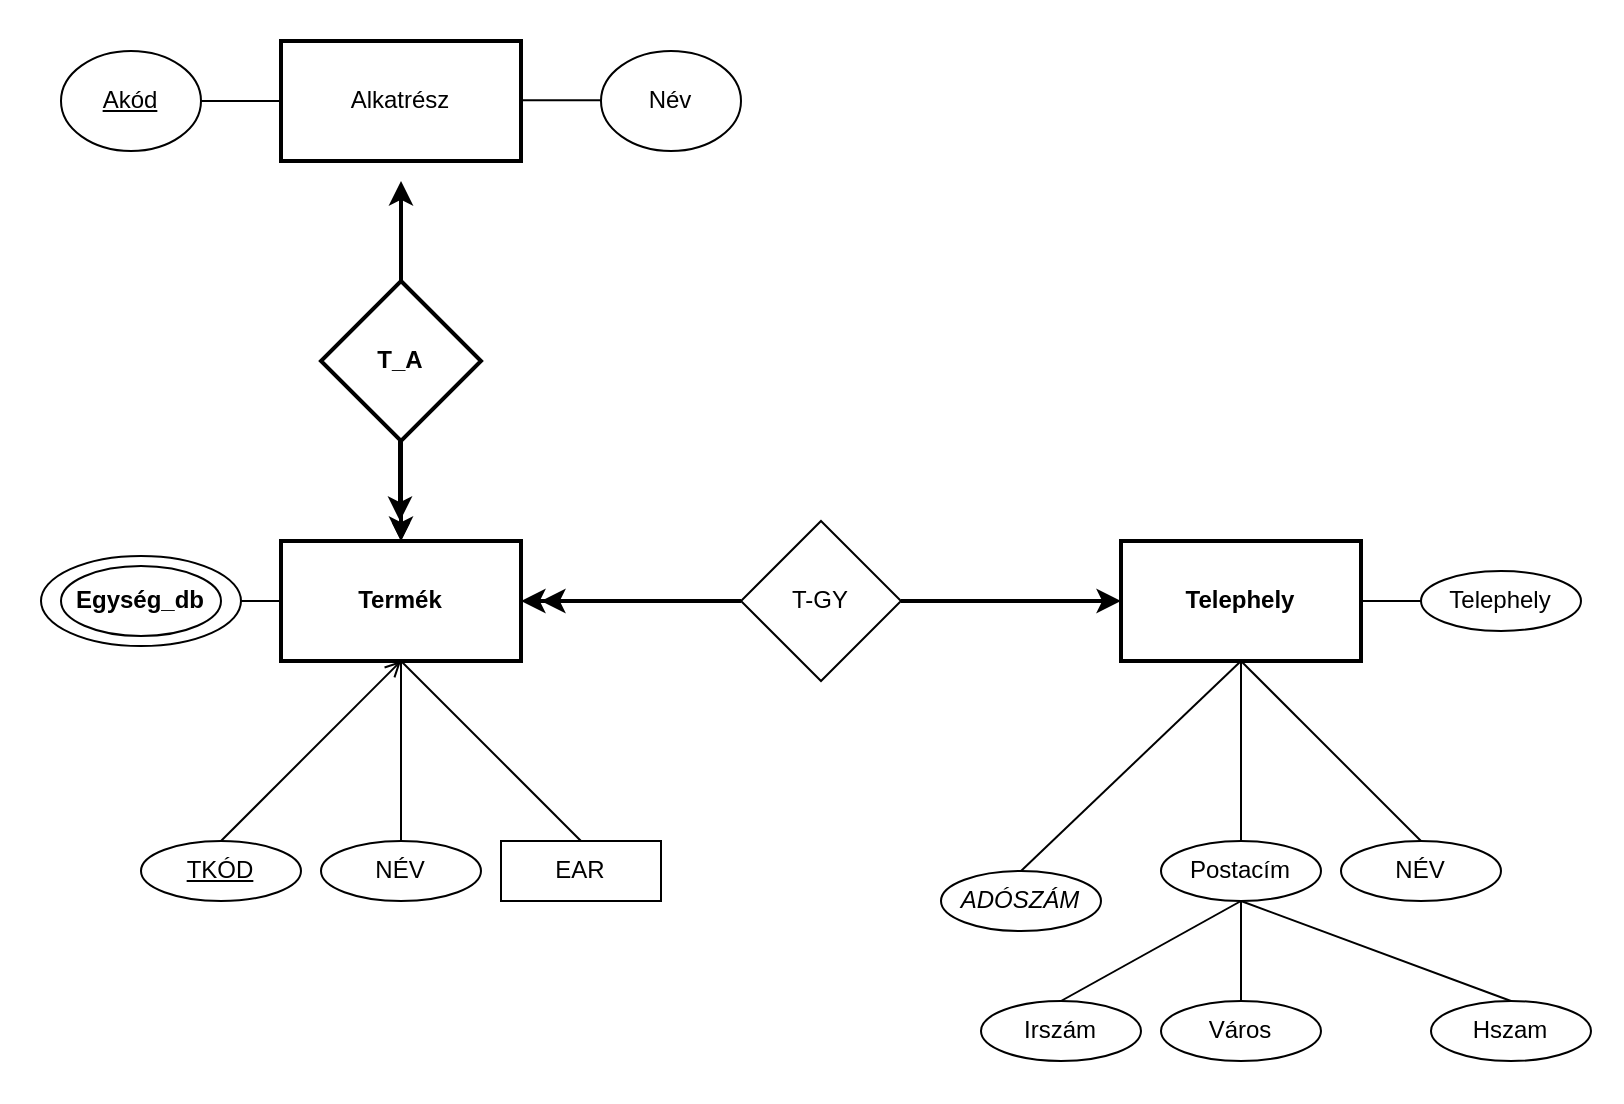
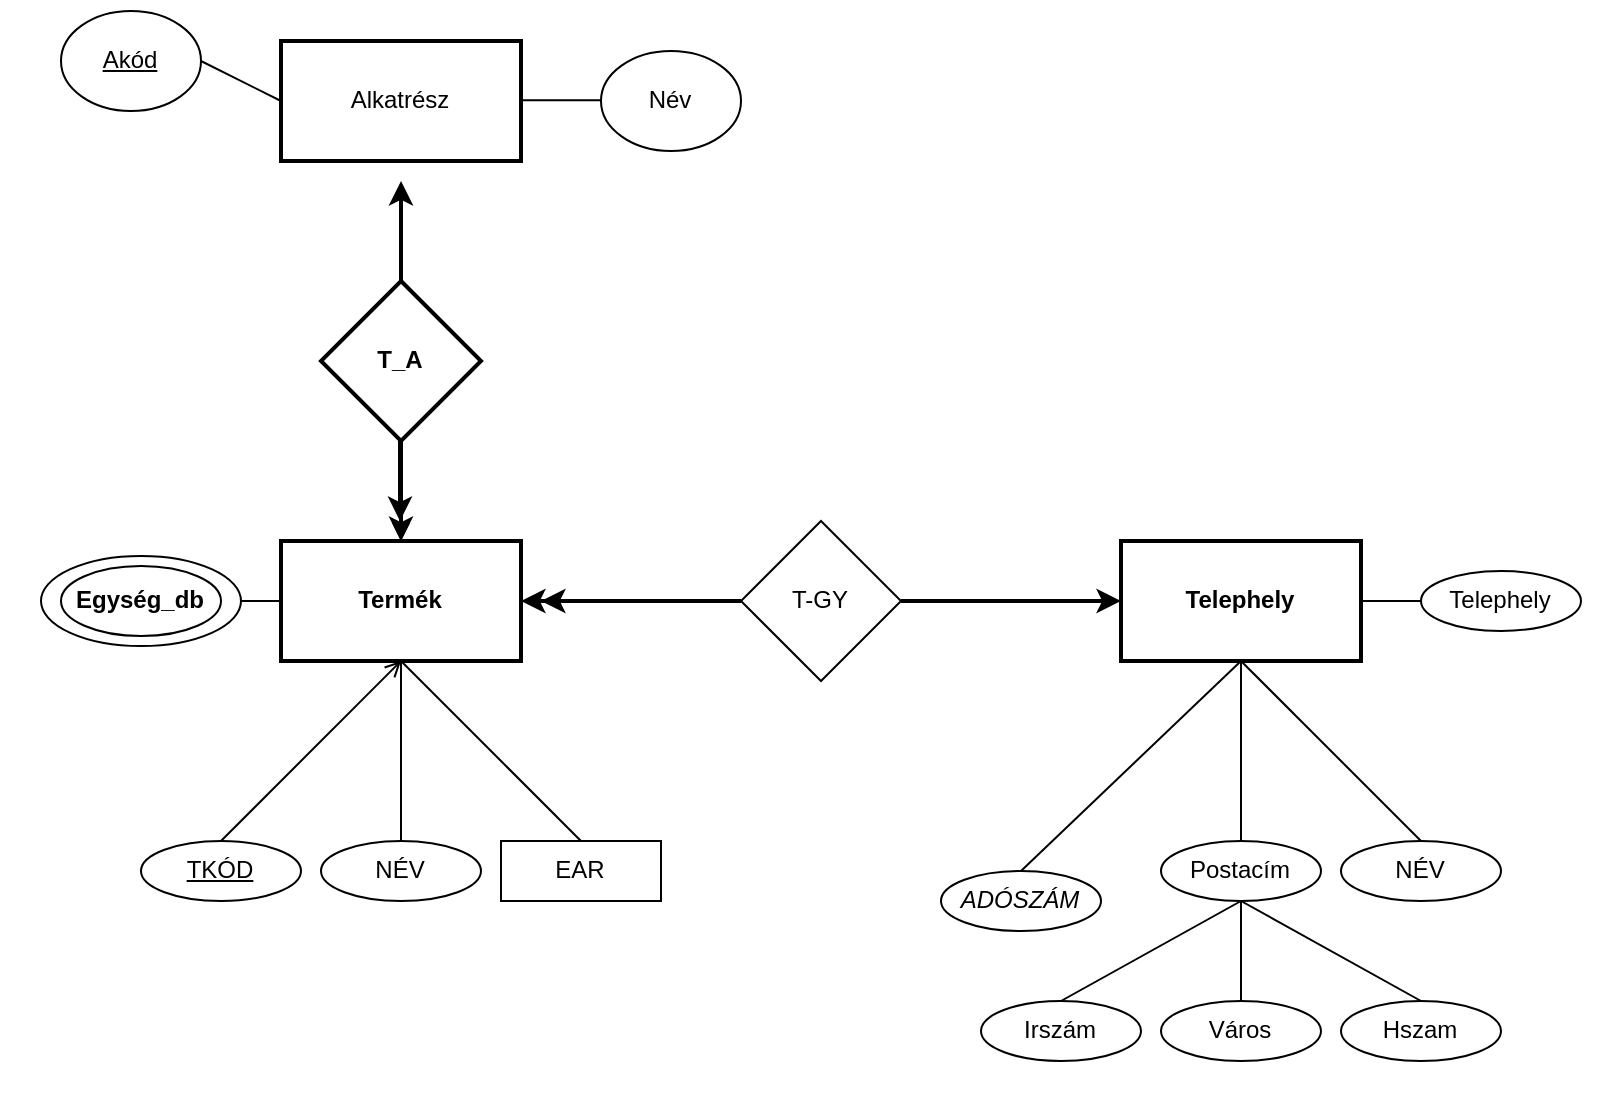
node "Akód": moved (131, 101) -> (131, 61)
node "Hszam": moved (1511, 1031) -> (1421, 1031)
